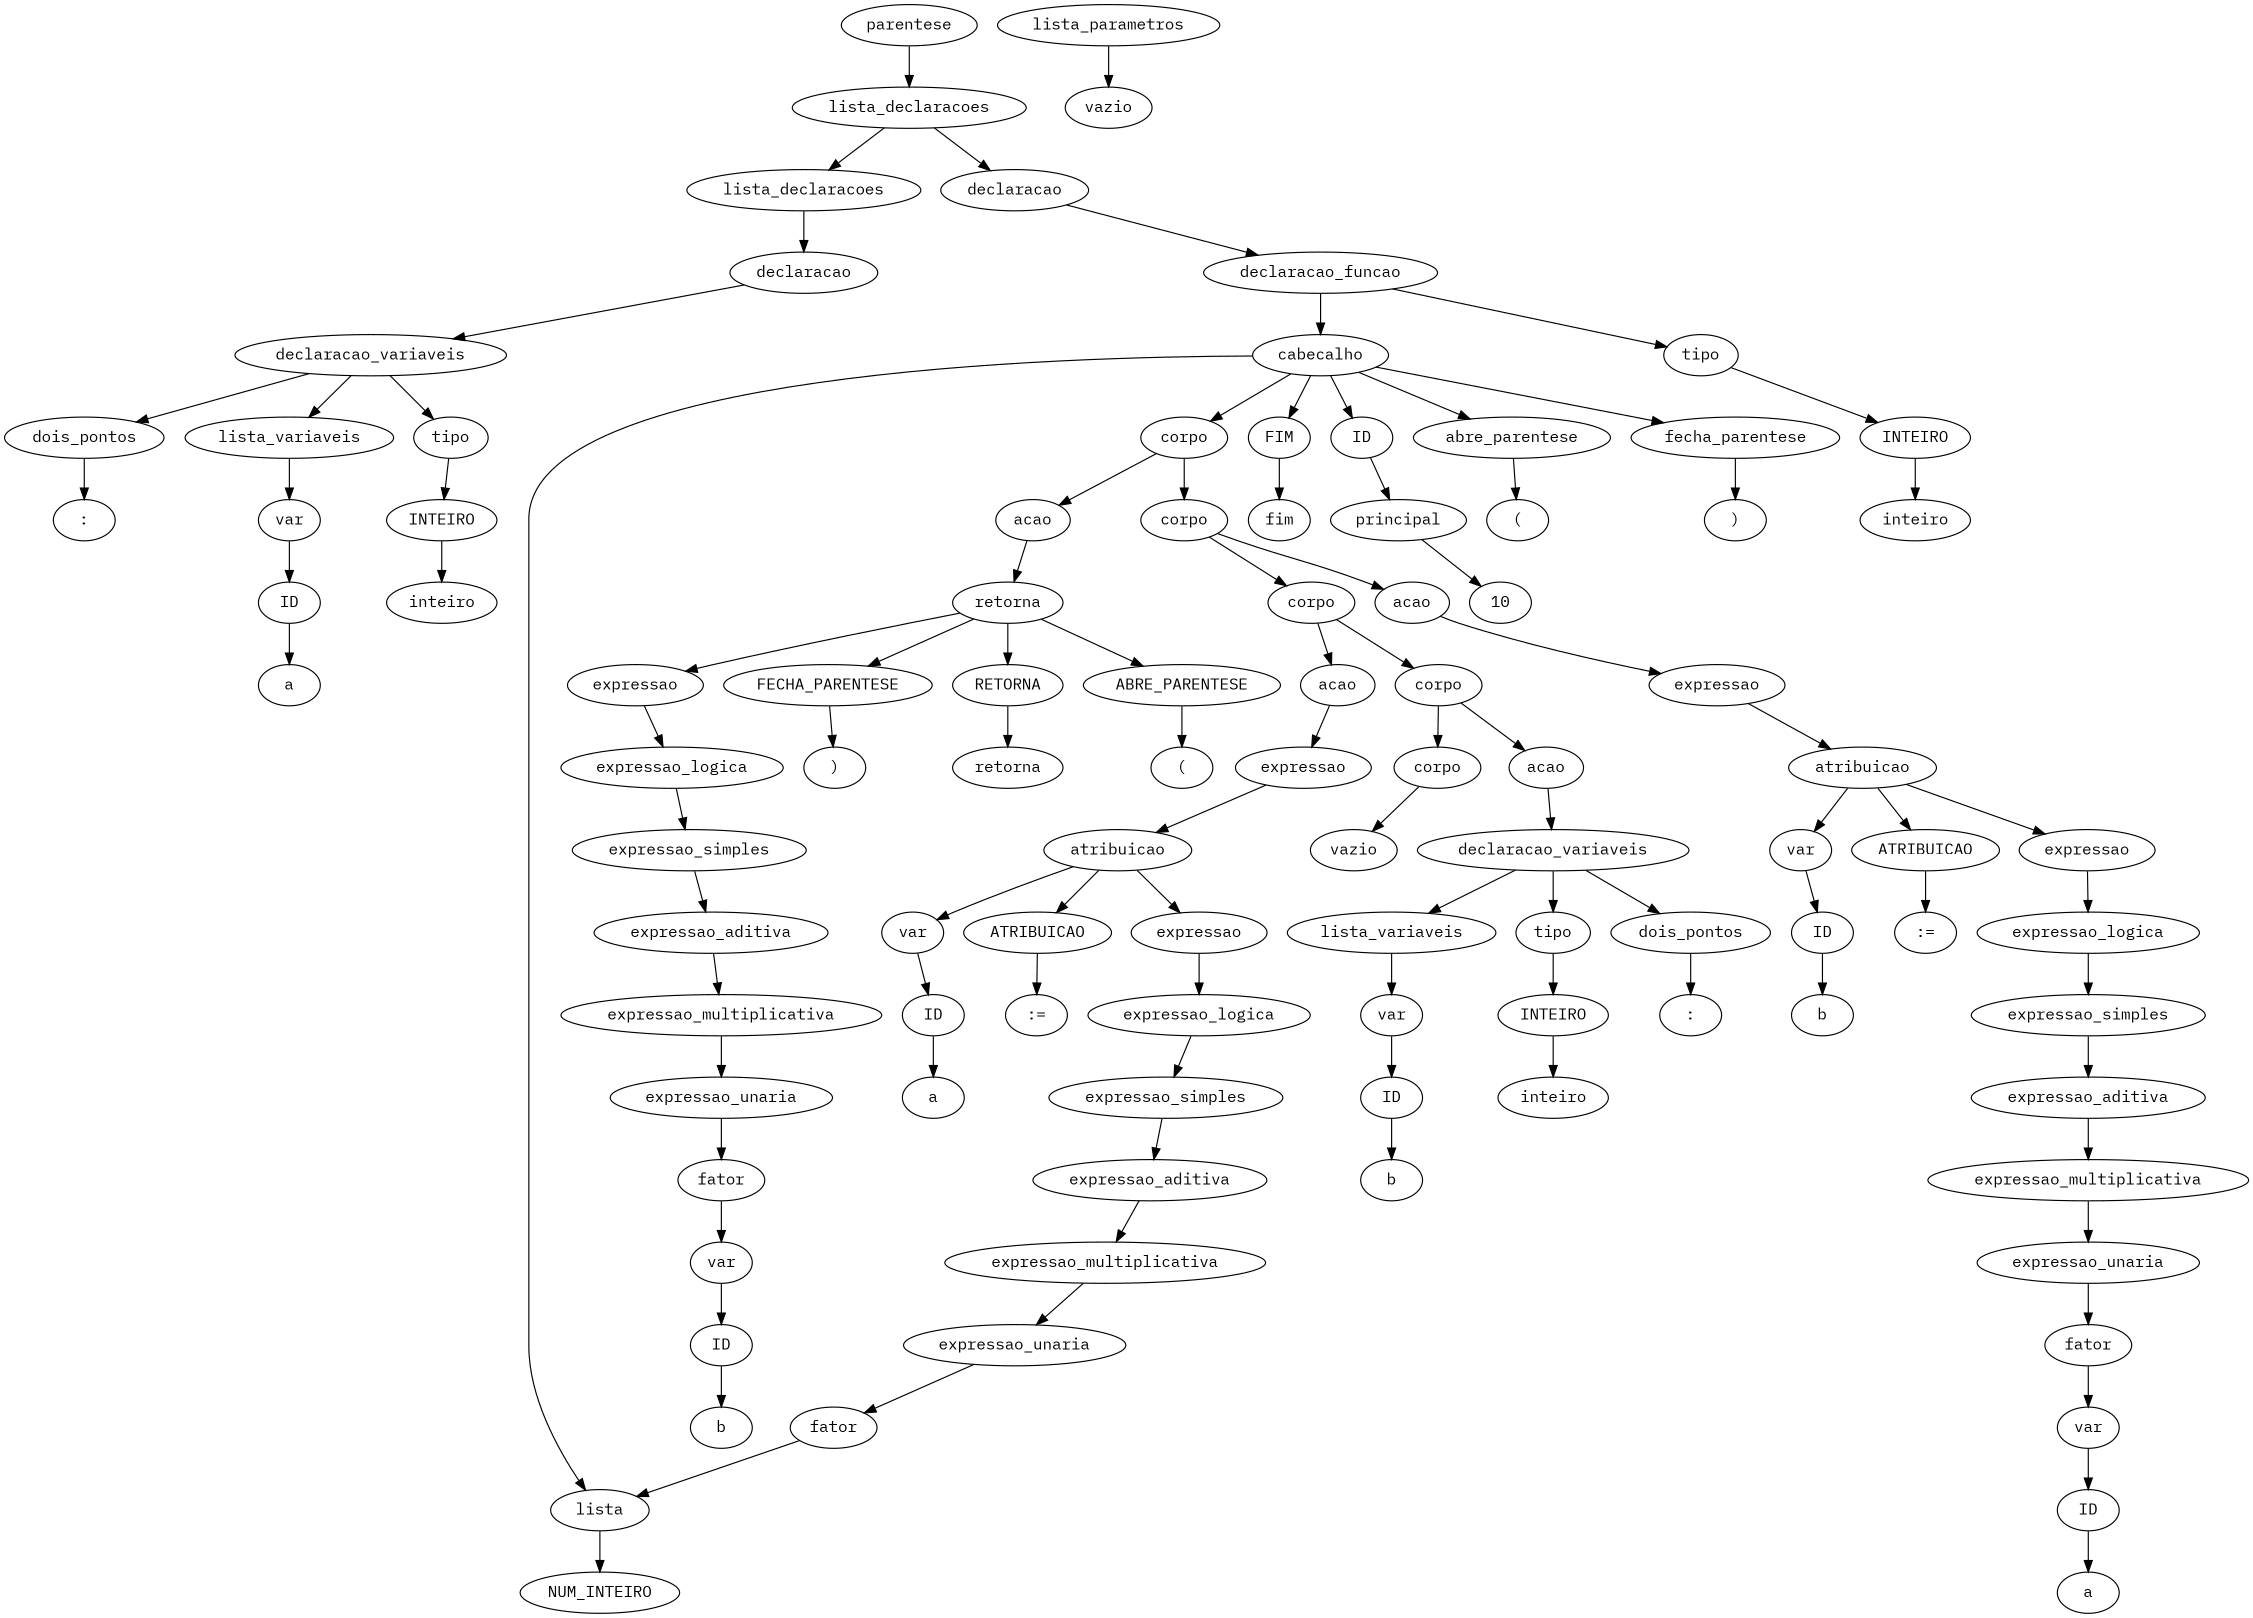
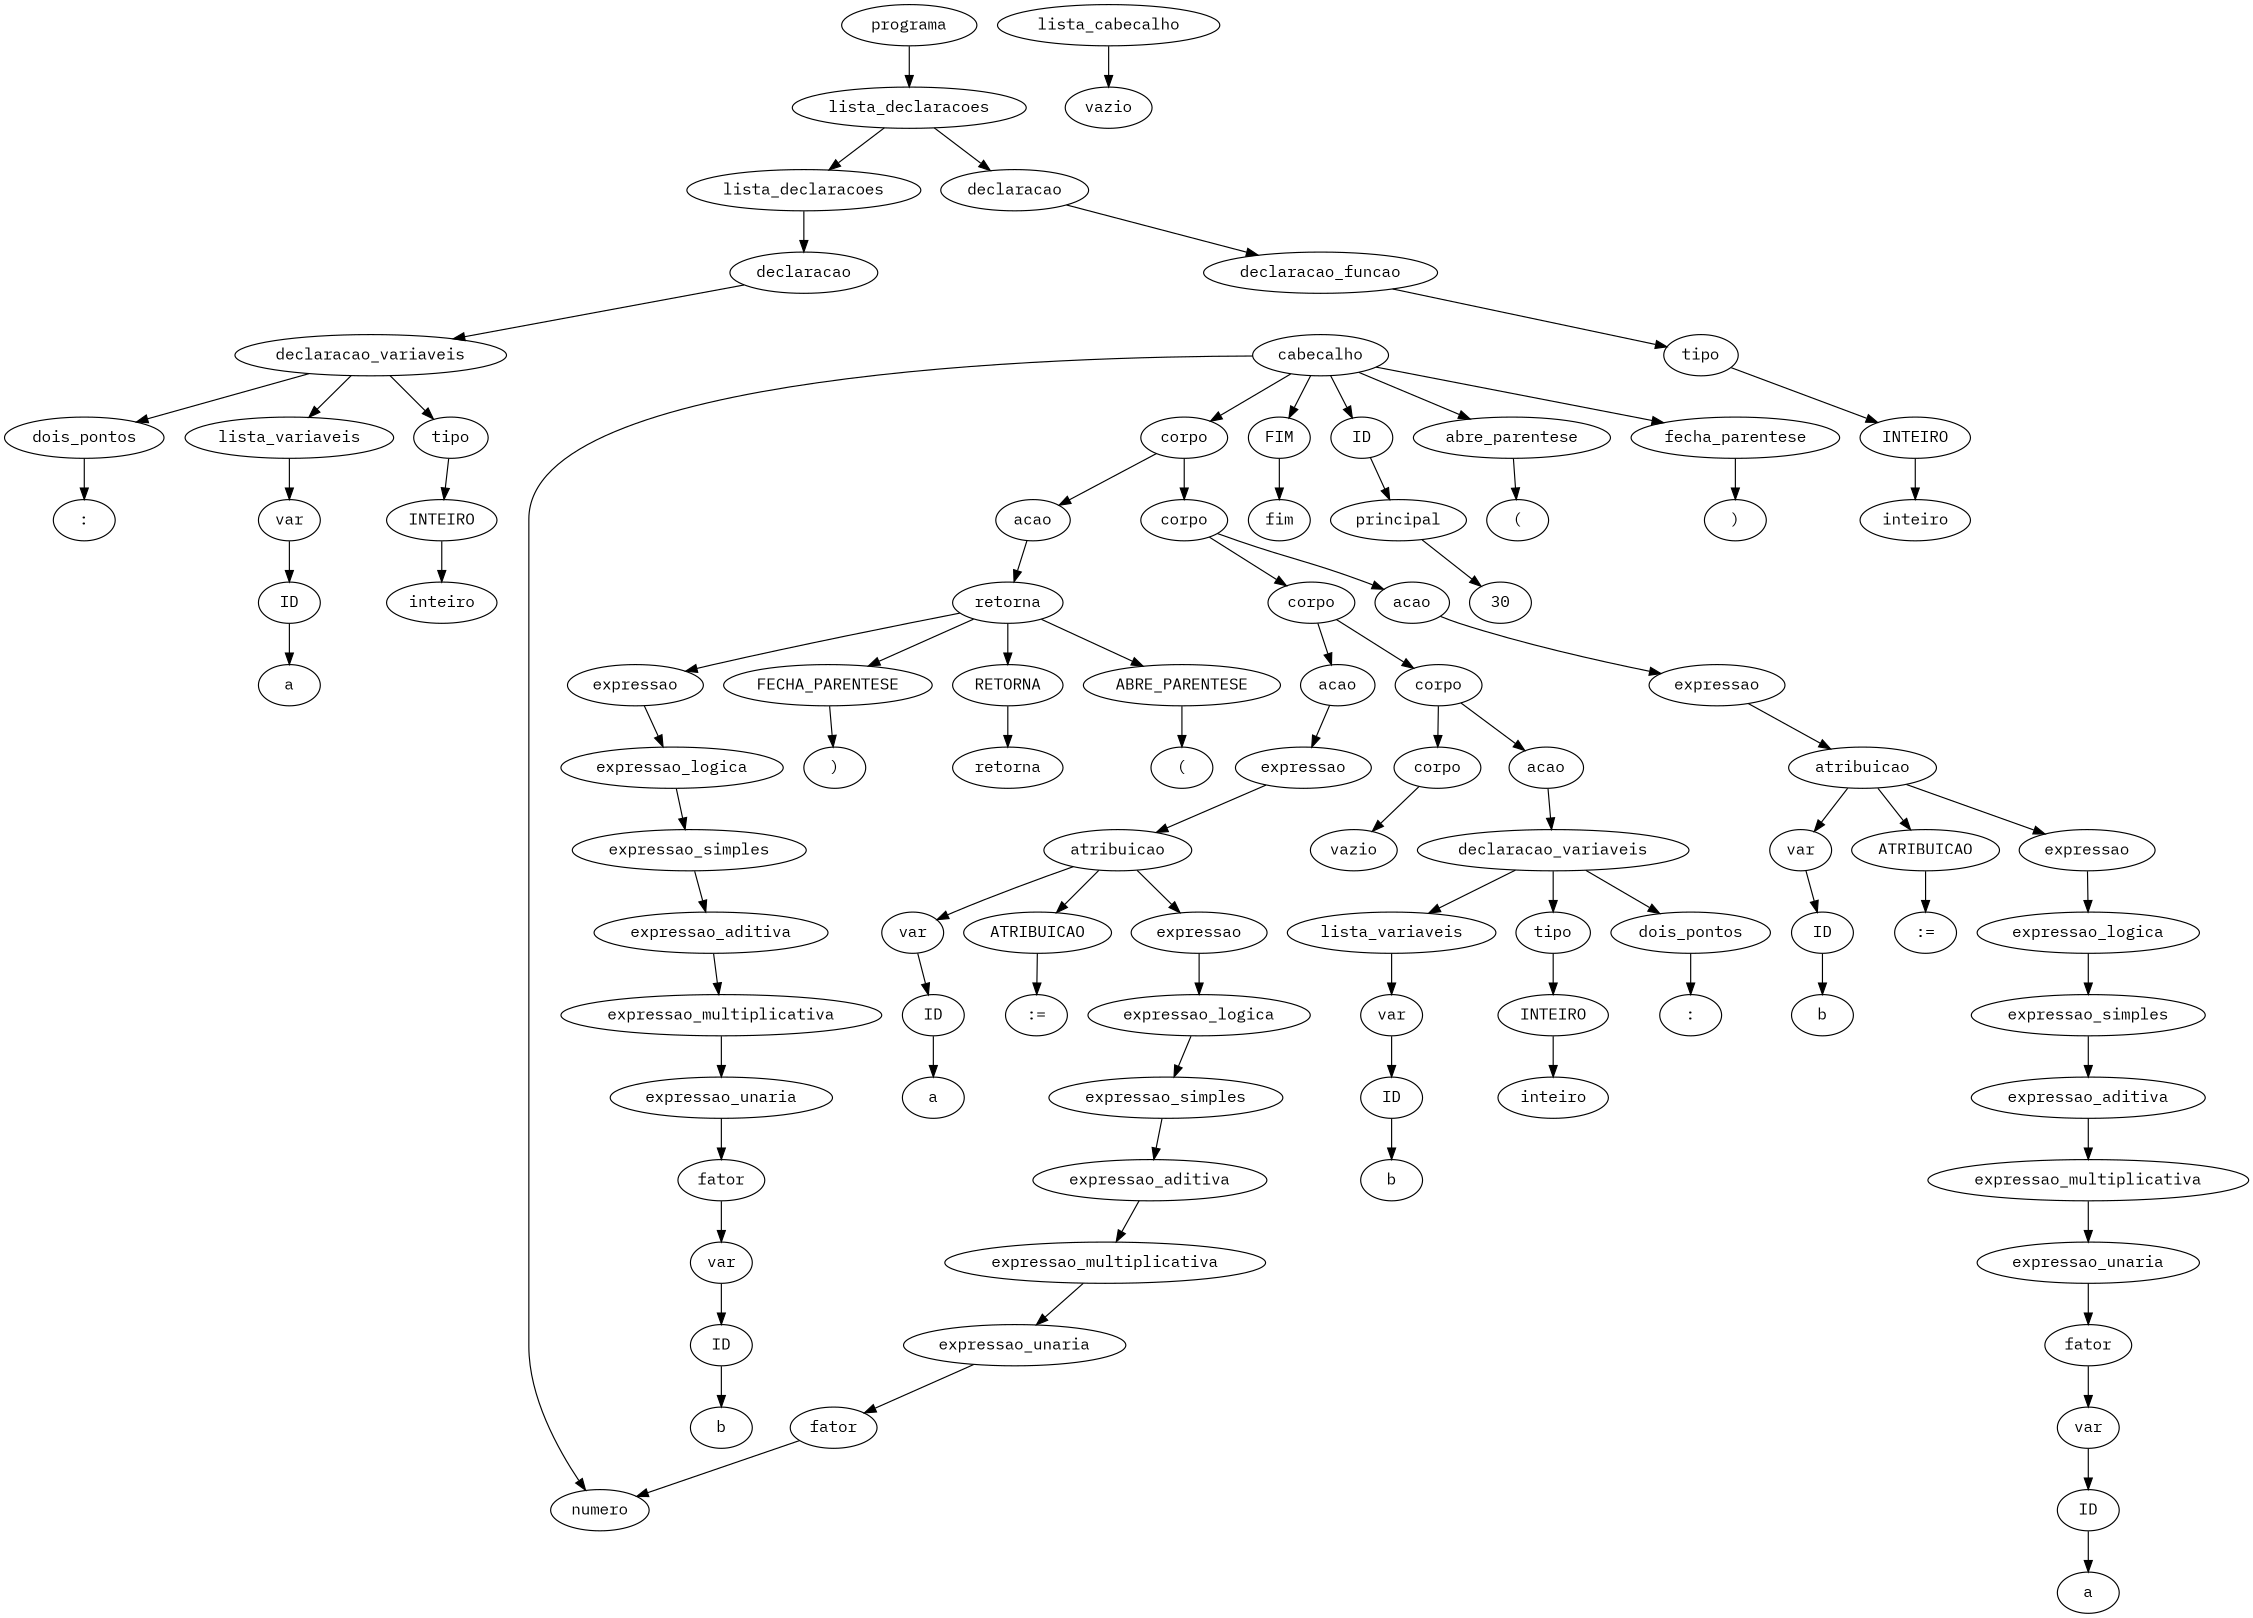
node "parentese": label "parentese" -> "programa"
node "lista_parametros": label "lista_parametros" -> "lista_cabecalho"
edge "declaracao_funcao" -> "cabecalho": removed
node "10": label "10" -> "30"
node "lista": label "lista" -> "numero"
node "NUM_INTEIRO": removed
